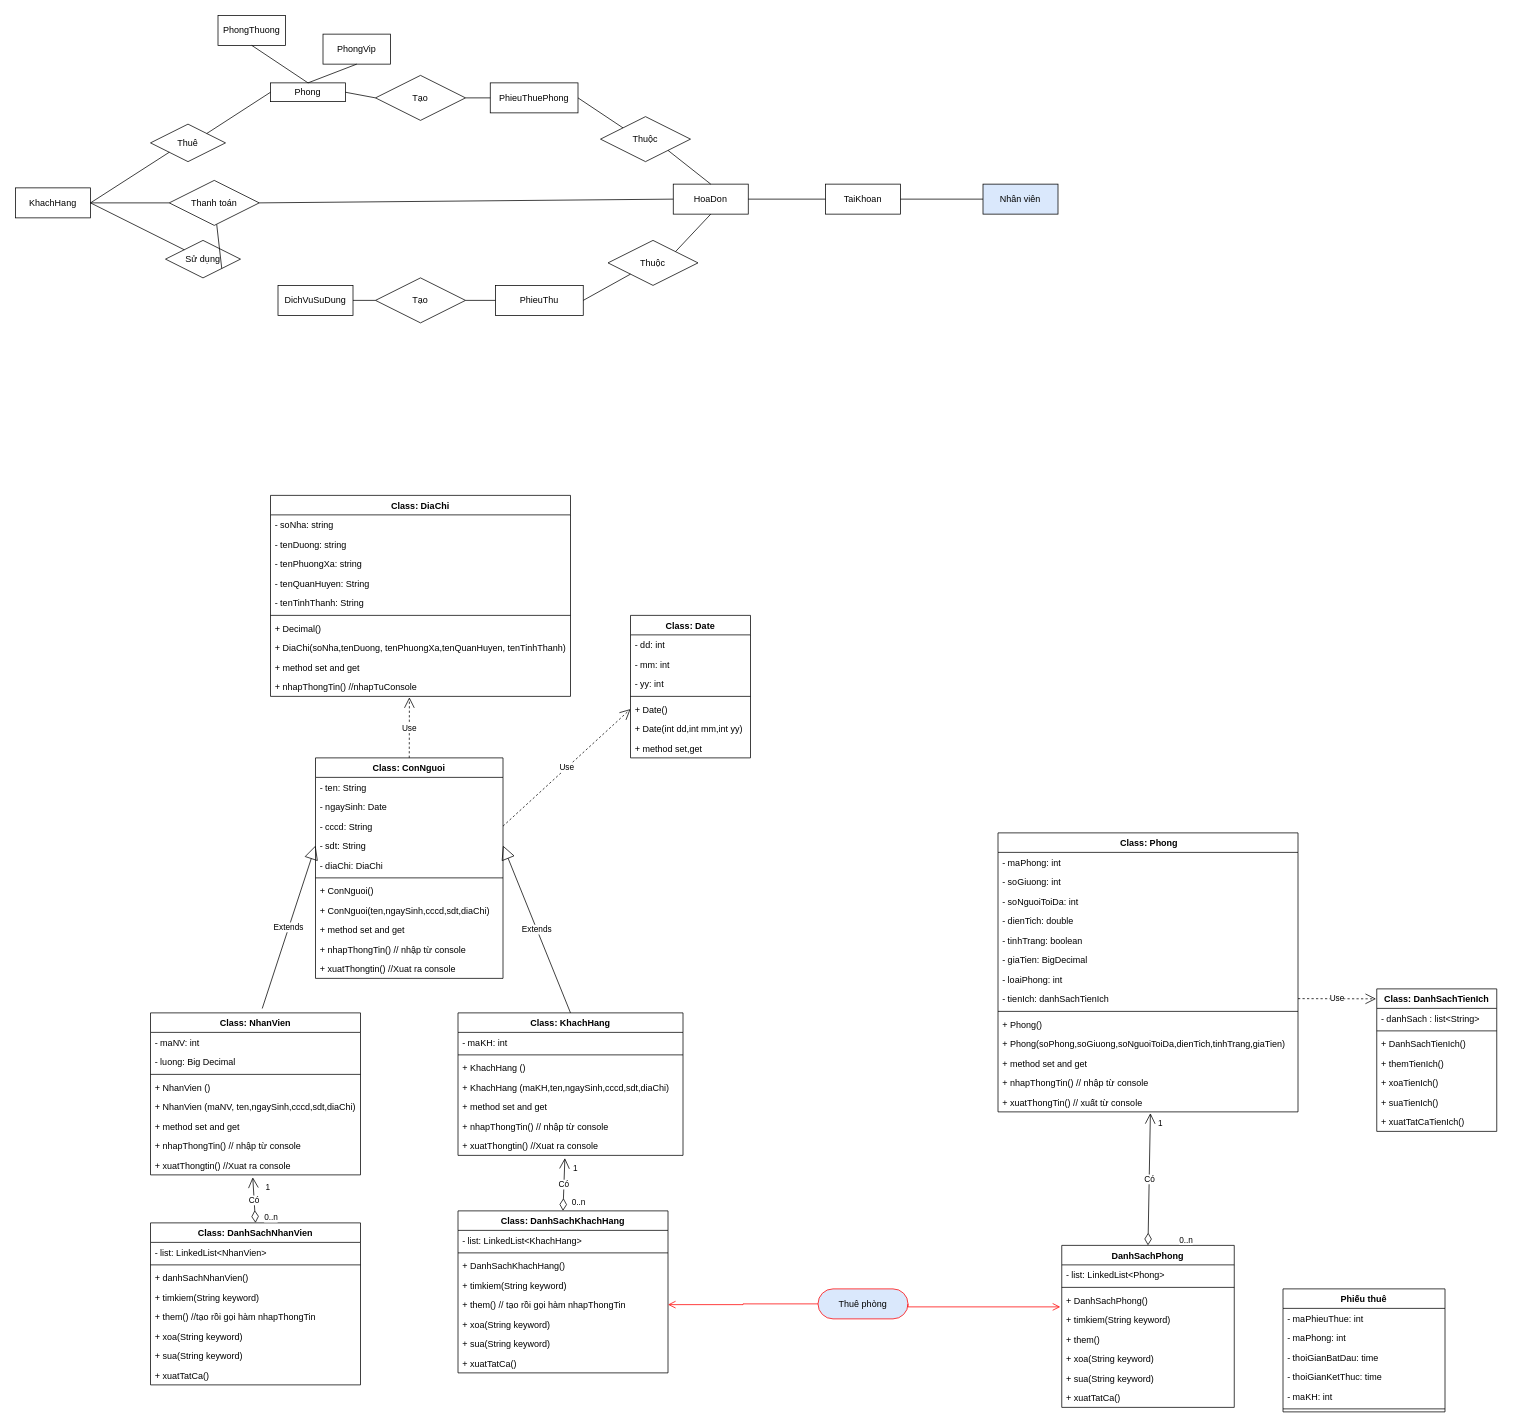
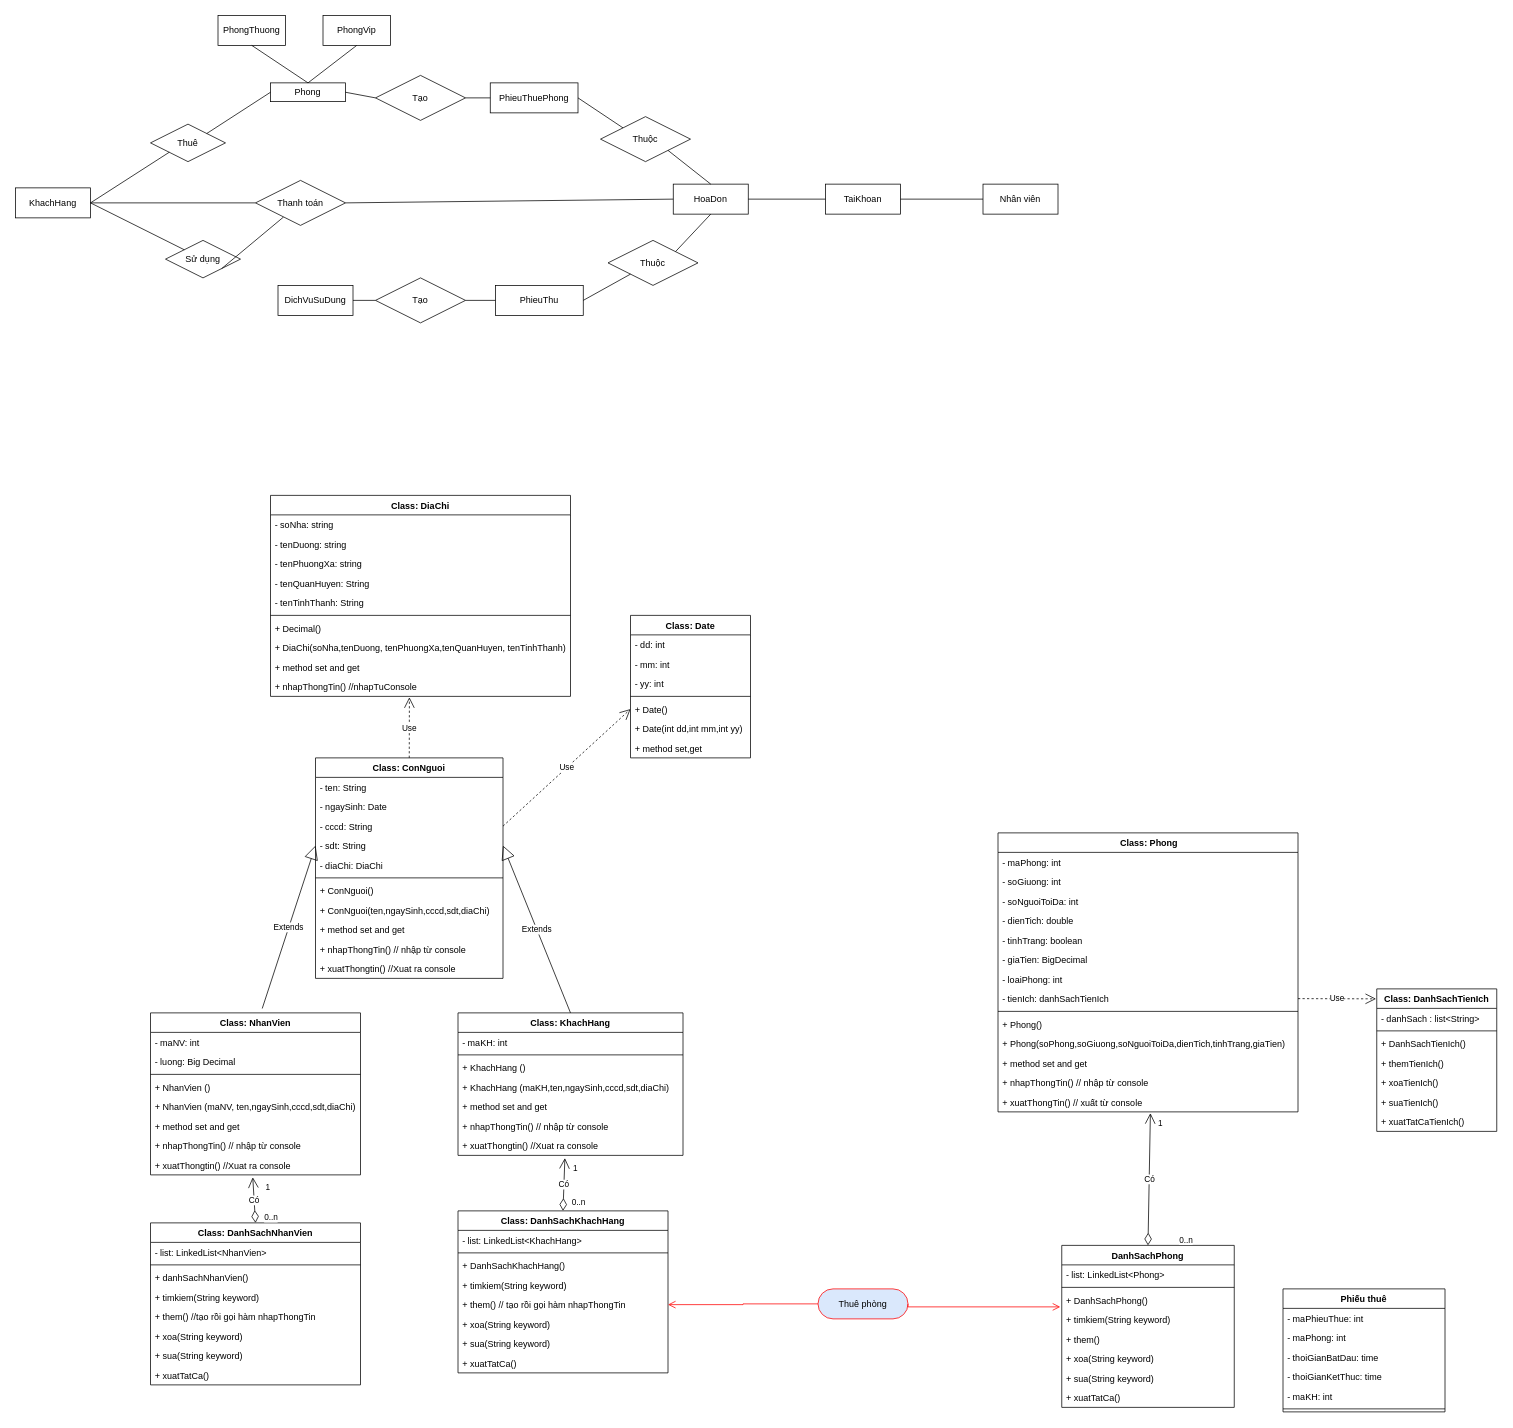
node "PhongVip": moved (357, 49) -> (357, 30)
node "Nhân viên": fillcolor #dae8fc -> #ffffff
node "Thanh toán": moved (214, 203) -> (300, 203)
